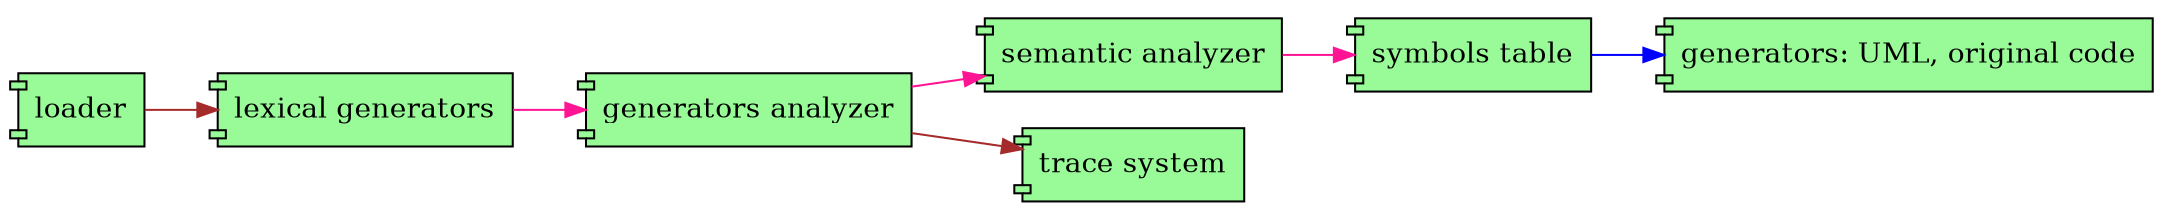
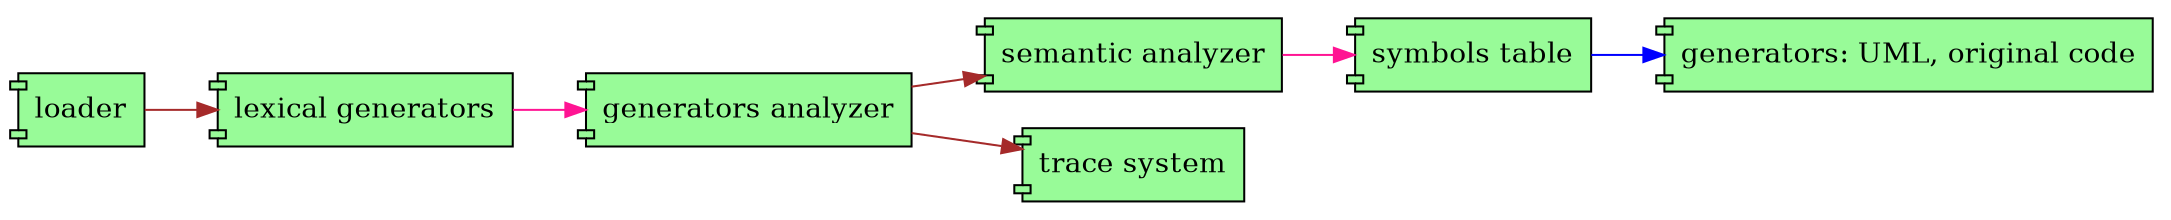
edge "generators analyzer" -> "semantic analyzer": color deeppink -> brown
